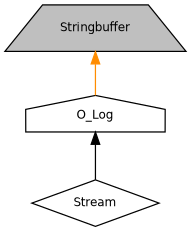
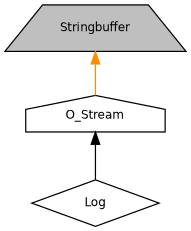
node "O_Log": label "O_Log" -> "O_Stream"
node "Stream": label "Stream" -> "Log"
